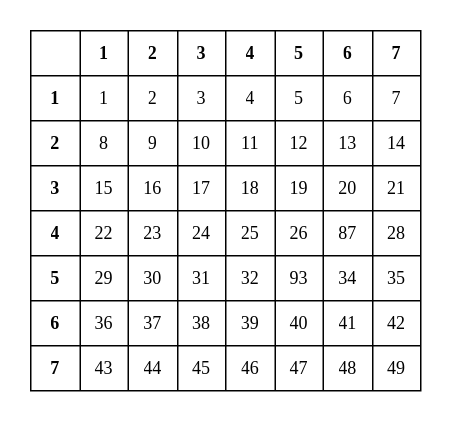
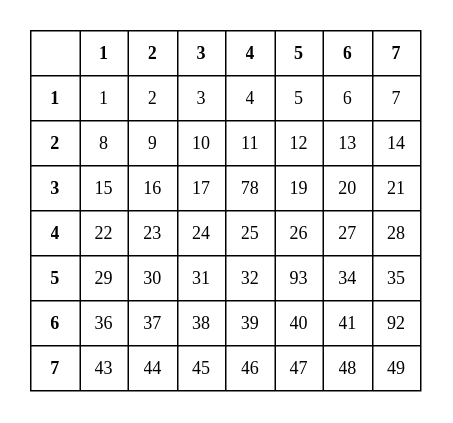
node "18": label "18" -> "78"
node "87": label "87" -> "27"
node "42": label "42" -> "92"
